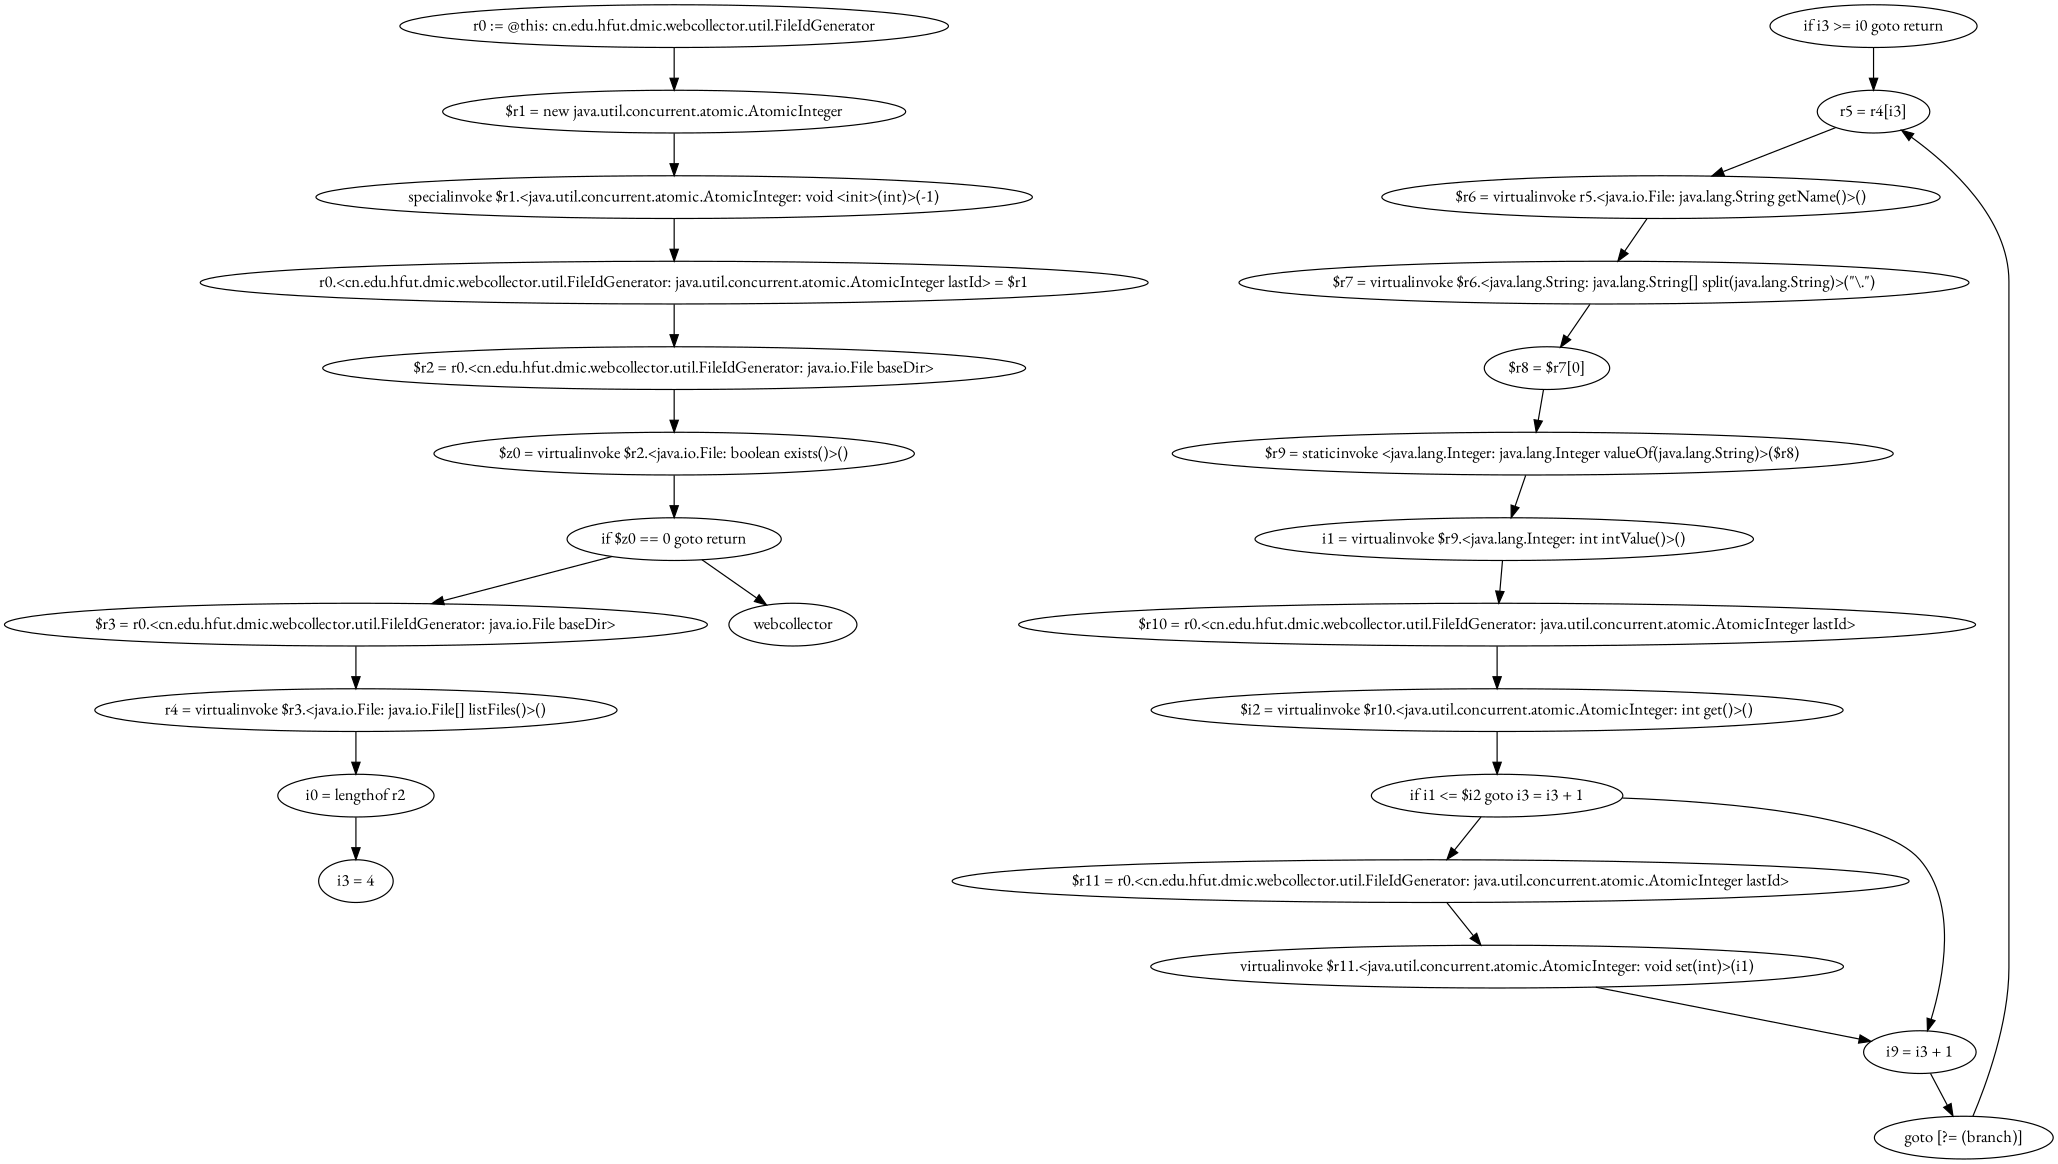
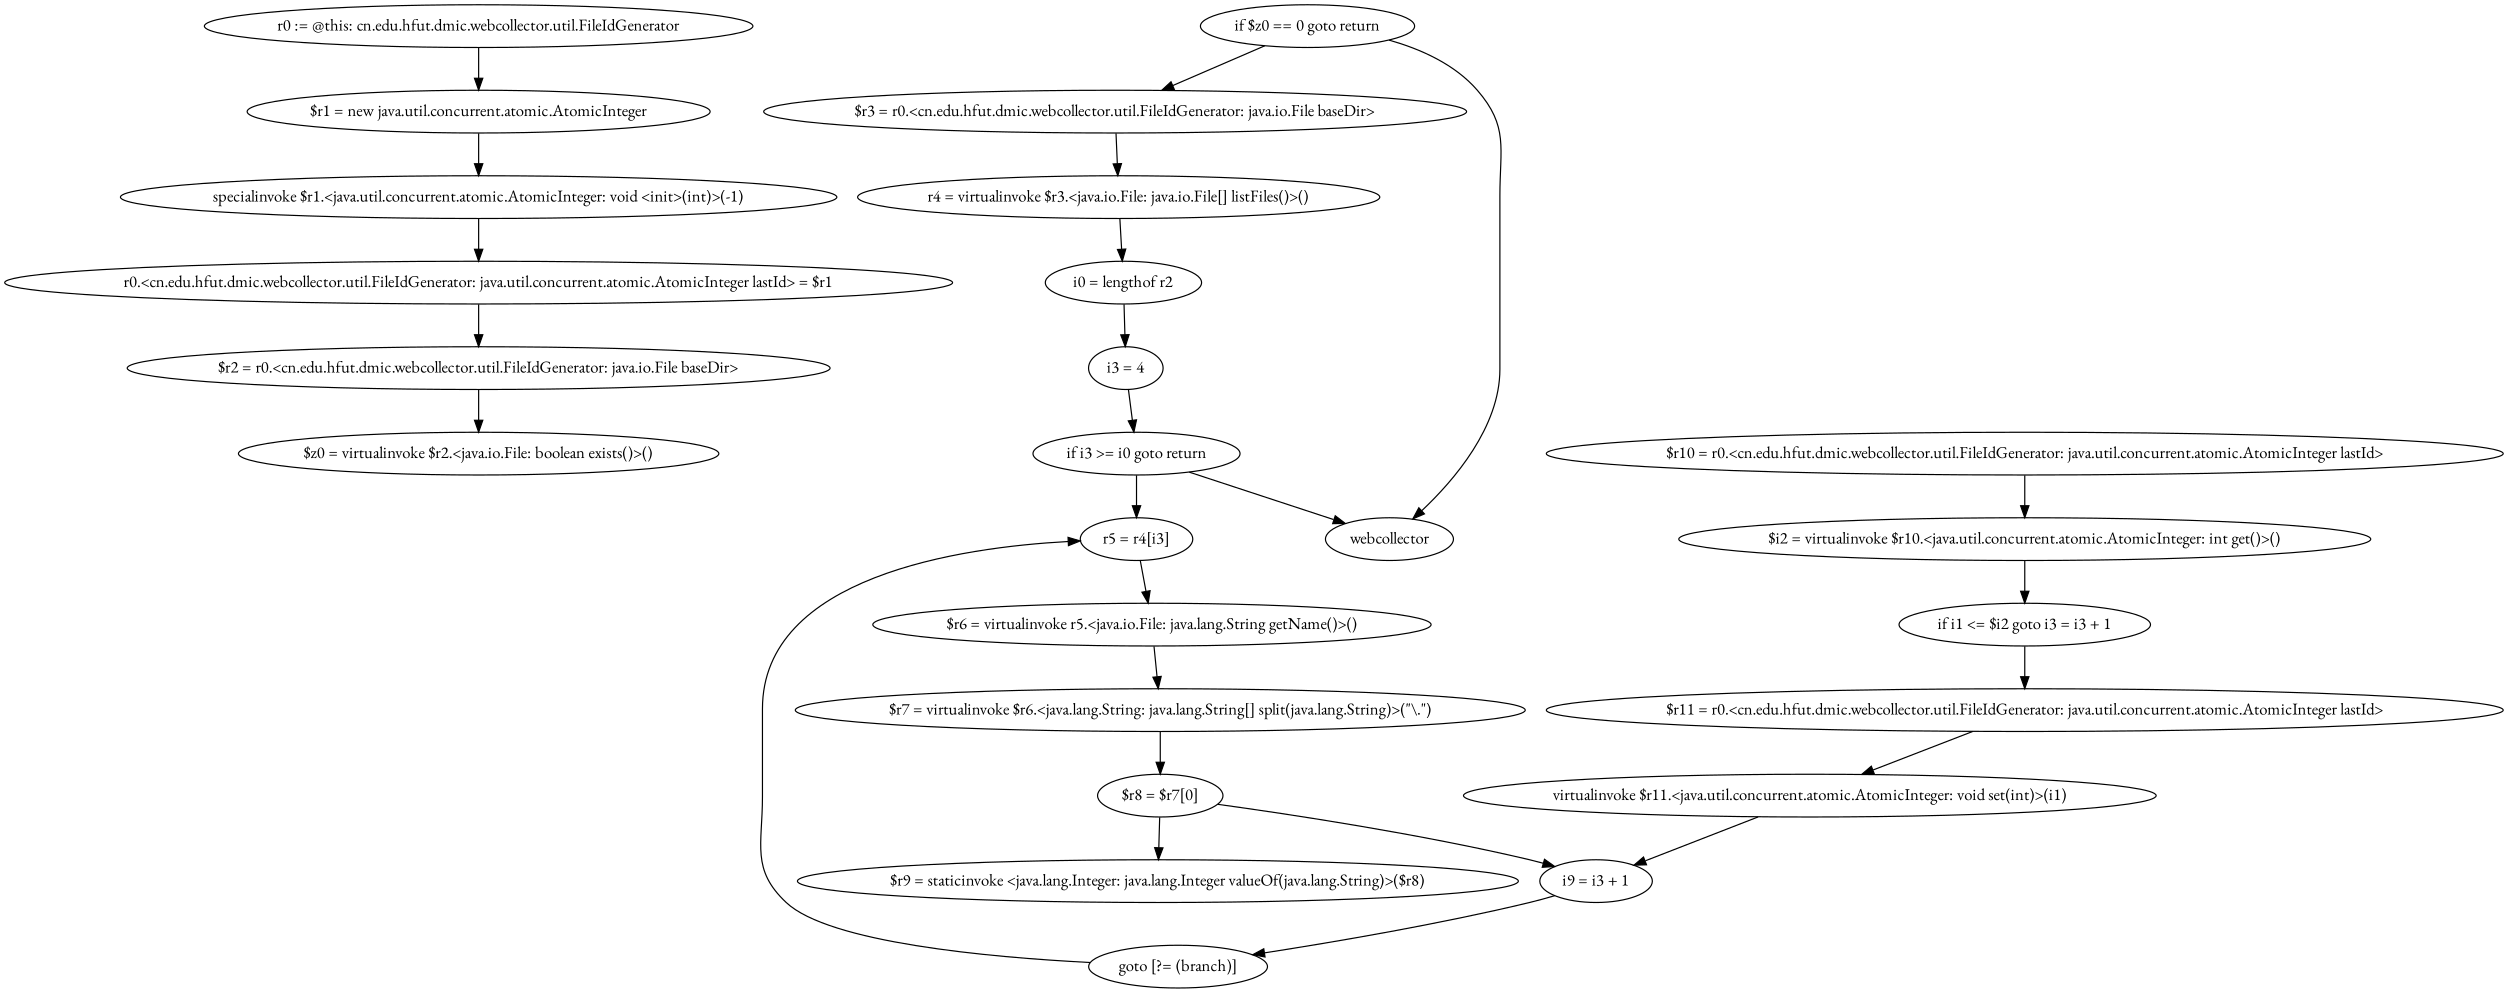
edge "i3 = 4" -> "if i3 >= i0 goto return": added
edge "$z0 = virtualinvoke $r2.<java.io.File: boolean exists()>()" -> "if $z0 == 0 goto return": removed
edge "if i3 >= i0 goto return" -> "webcollector": added
node "i1 = virtualinvoke $r9.<java.lang.Integer: int intValue()>()": removed
edge "if i1 <= $i2 goto i3 = i3 + 1" -> "i9 = i3 + 1": now "$r8 = $r7[0]" -> "i9 = i3 + 1"
